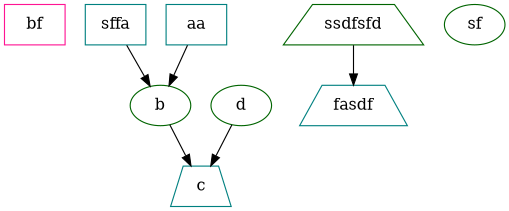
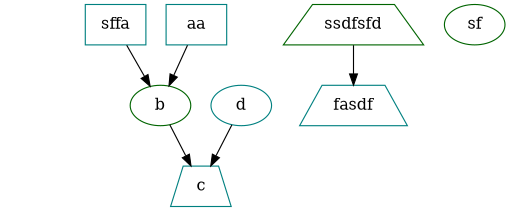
node "bf": removed
node "d": color darkgreen -> teal
